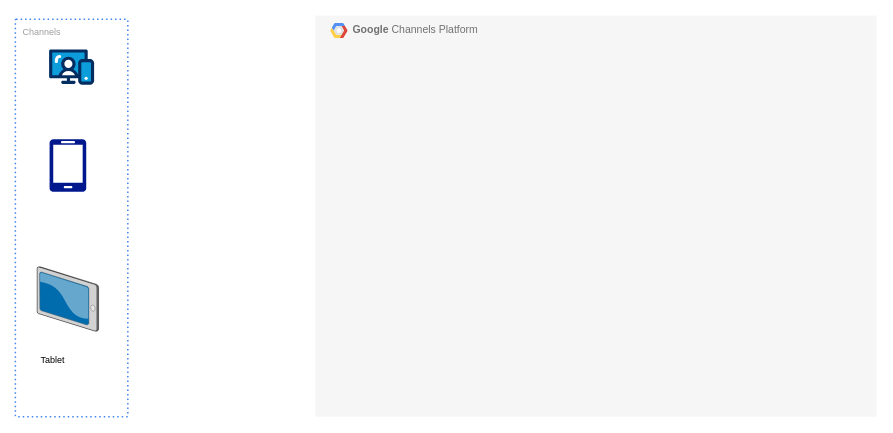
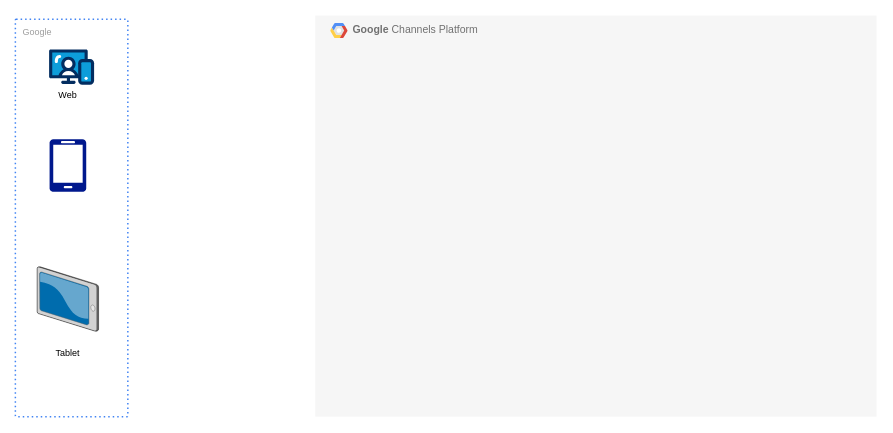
node "Channels": label "Channels" -> "Google"
node "Web": added
node "Tablet": moved (53, 360) -> (68, 353)
